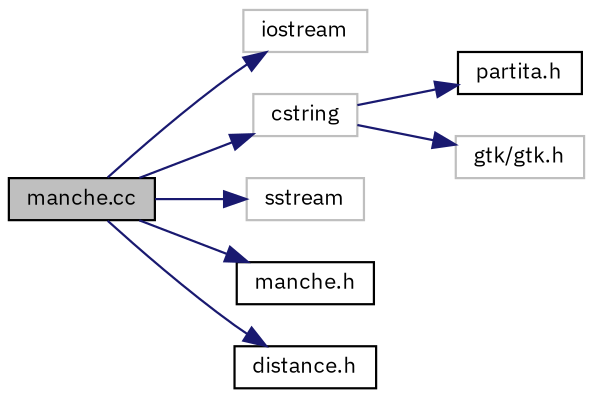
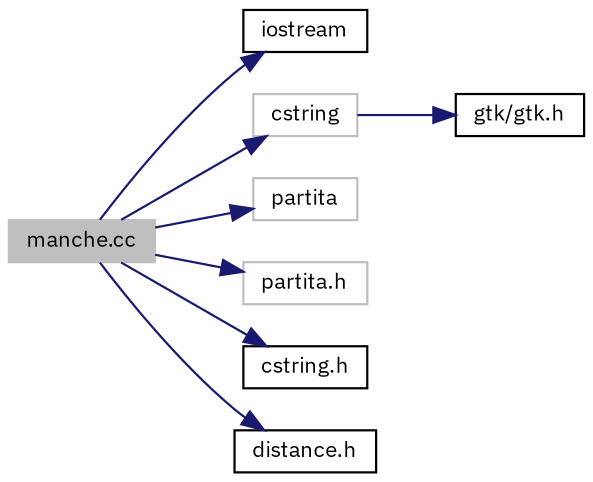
node "iostream": color grey75 -> black
node "partita.h": color black -> grey75
edge "cstring" -> "partita.h": now "manche.cc" -> "partita.h"
node "gtk/gtk.h": color grey75 -> black
node "manche.cc": color black -> grey75
node "sstream": label "sstream" -> "partita"
node "manche.h": label "manche.h" -> "cstring.h"
